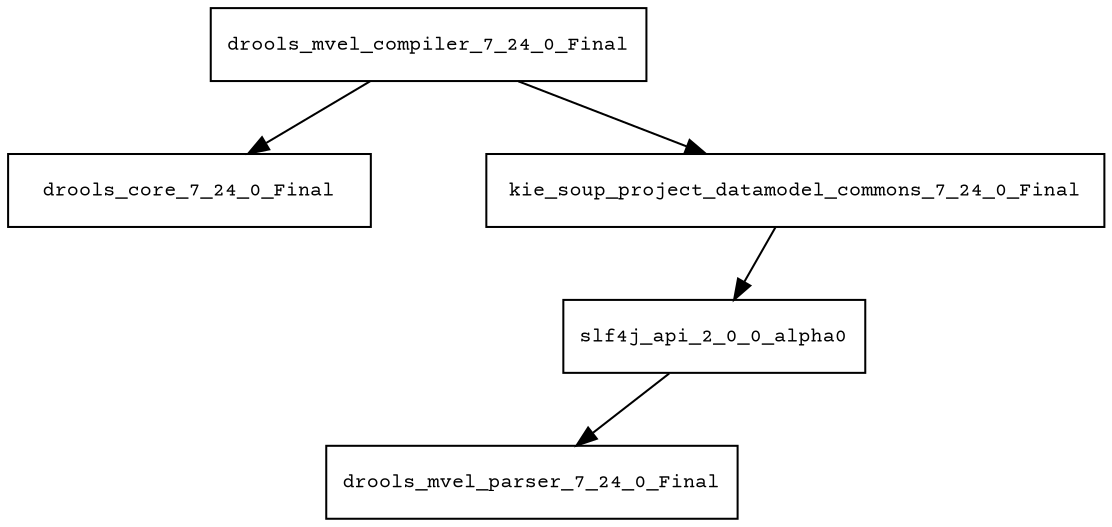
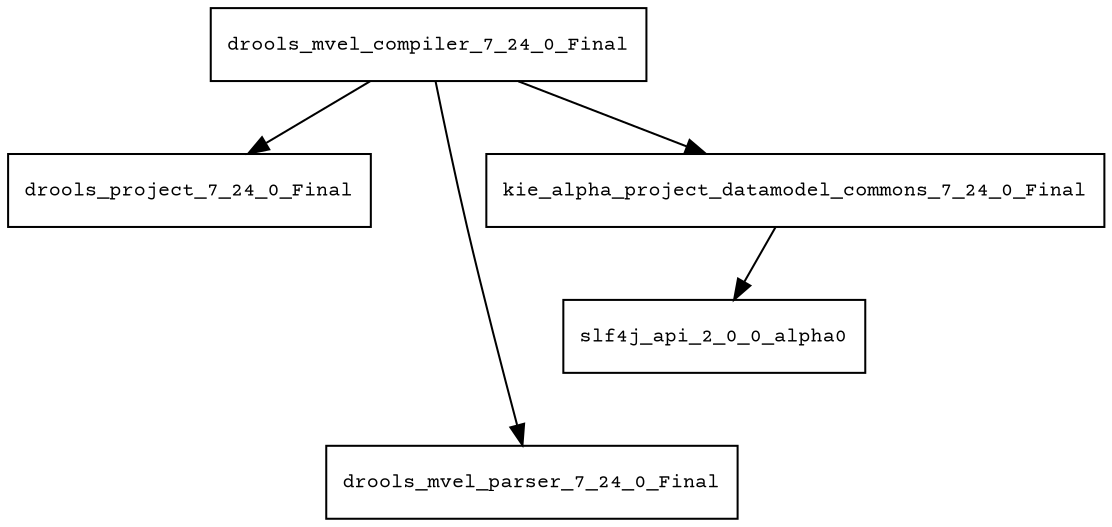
node "drools_core_7_24_0_Final": label "drools_core_7_24_0_Final" -> "drools_project_7_24_0_Final"
node "kie_soup_project_datamodel_commons_7_24_0_Final": label "kie_soup_project_datamodel_commons_7_24_0_Final" -> "kie_alpha_project_datamodel_commons_7_24_0_Final"
edge "slf4j_api_2_0_0_alpha0" -> "drools_mvel_parser_7_24_0_Final": now "drools_mvel_compiler_7_24_0_Final" -> "drools_mvel_parser_7_24_0_Final"
